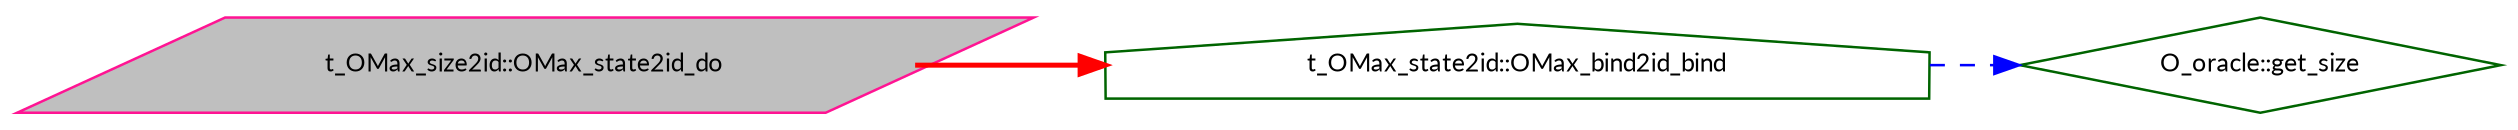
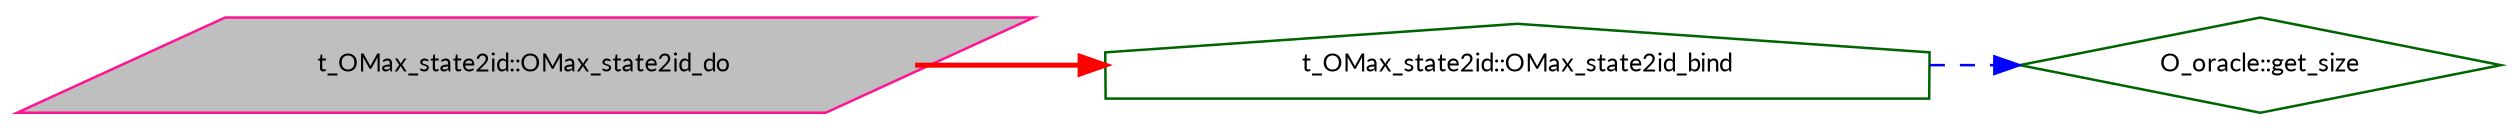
node "t_OMax_size2id::OMax_state2id_do": label "t_OMax_size2id::OMax_state2id_do" -> "t_OMax_state2id::OMax_state2id_do"
node "t_OMax_state2id::OMax_bind2id_bind": label "t_OMax_state2id::OMax_bind2id_bind" -> "t_OMax_state2id::OMax_state2id_bind"
